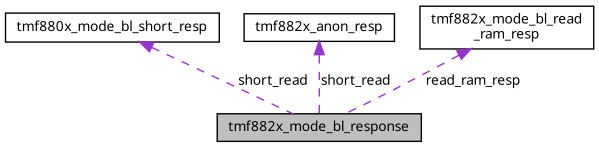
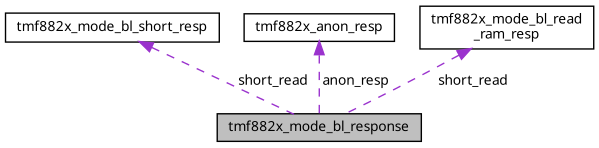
node "tmf880x_mode_bl_short_resp": label "tmf880x_mode_bl_short_resp" -> "tmf882x_mode_bl_short_resp"
edge "tmf882x_mode_bl_response" -> "tmf882x_anon_resp": label " short_read" -> " anon_resp"
edge "tmf882x_mode_bl_response" -> "tmf882x_mode_bl_read _ram_resp": label " read_ram_resp" -> " short_read"
